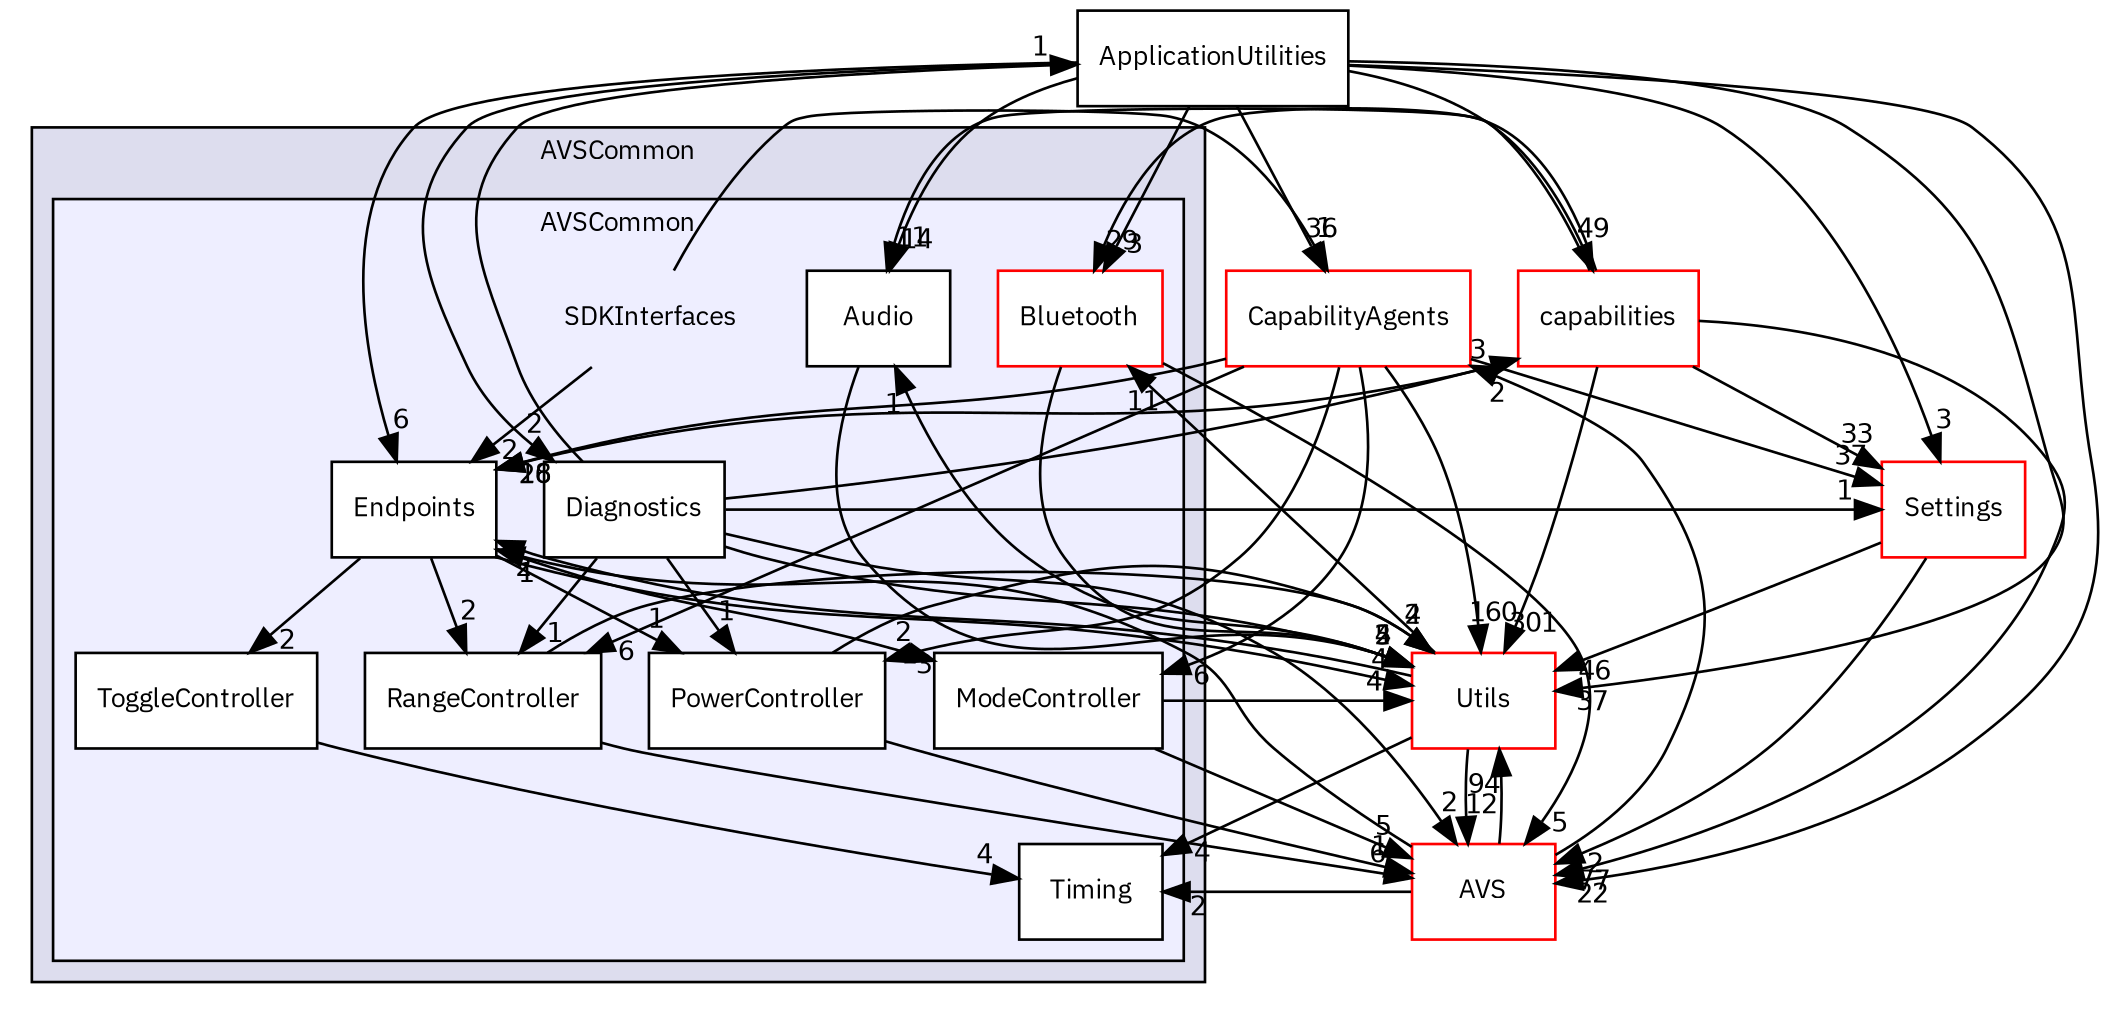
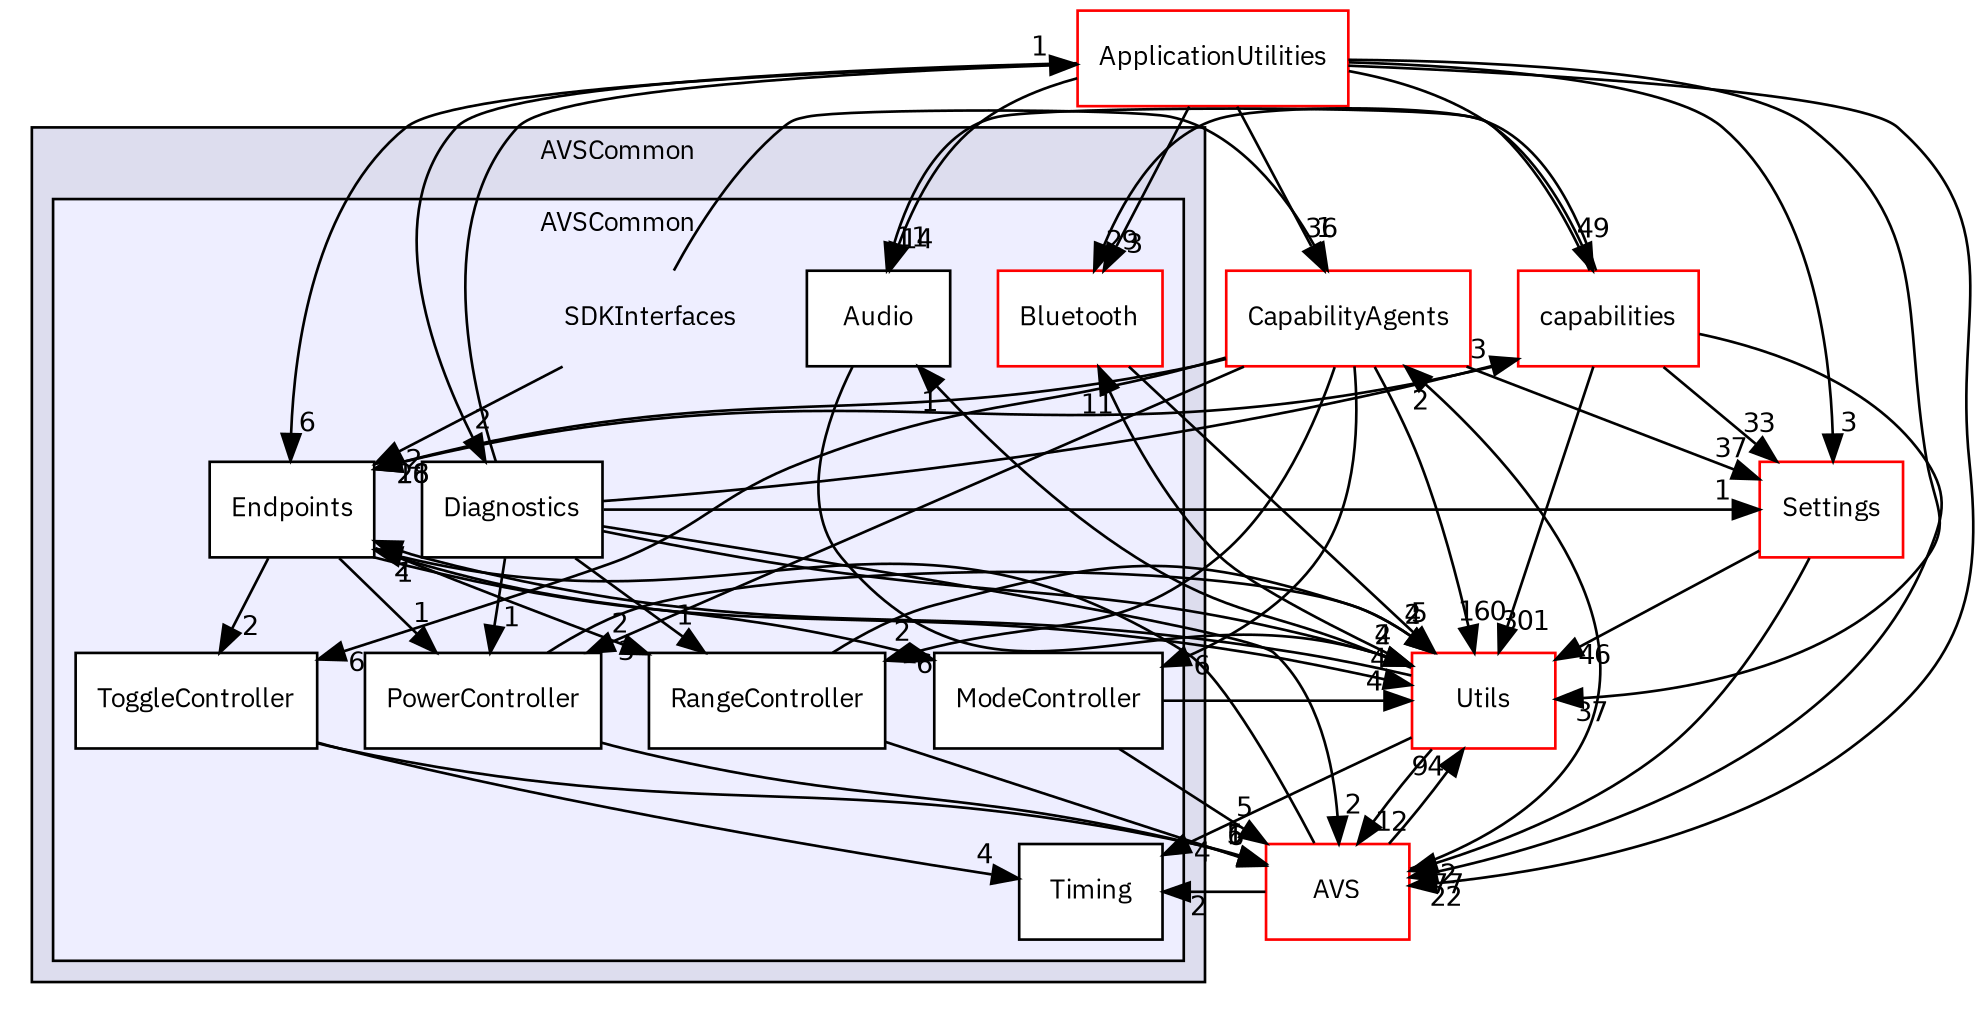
node "ApplicationUtilities": color black -> red
edge "CapabilityAgents" -> "ToggleController": added
edge "Bluetooth" -> "AVS": now "ToggleController" -> "AVS"
